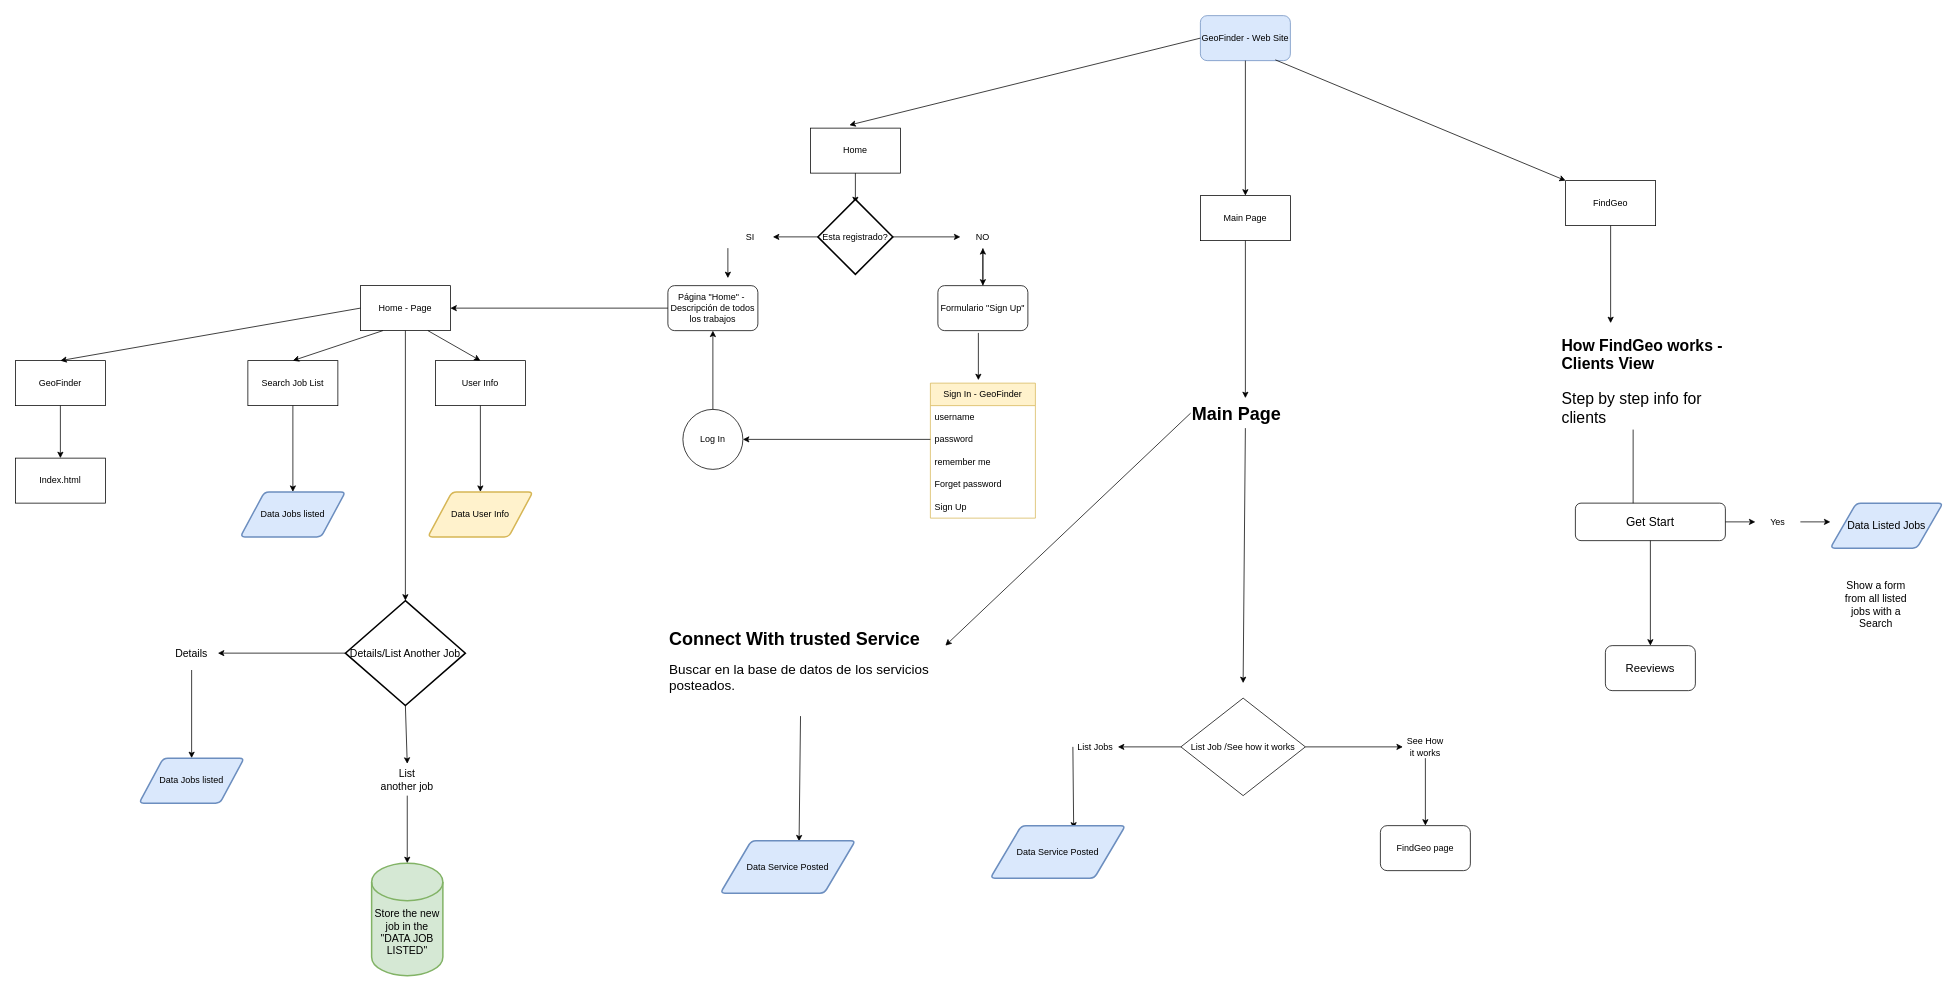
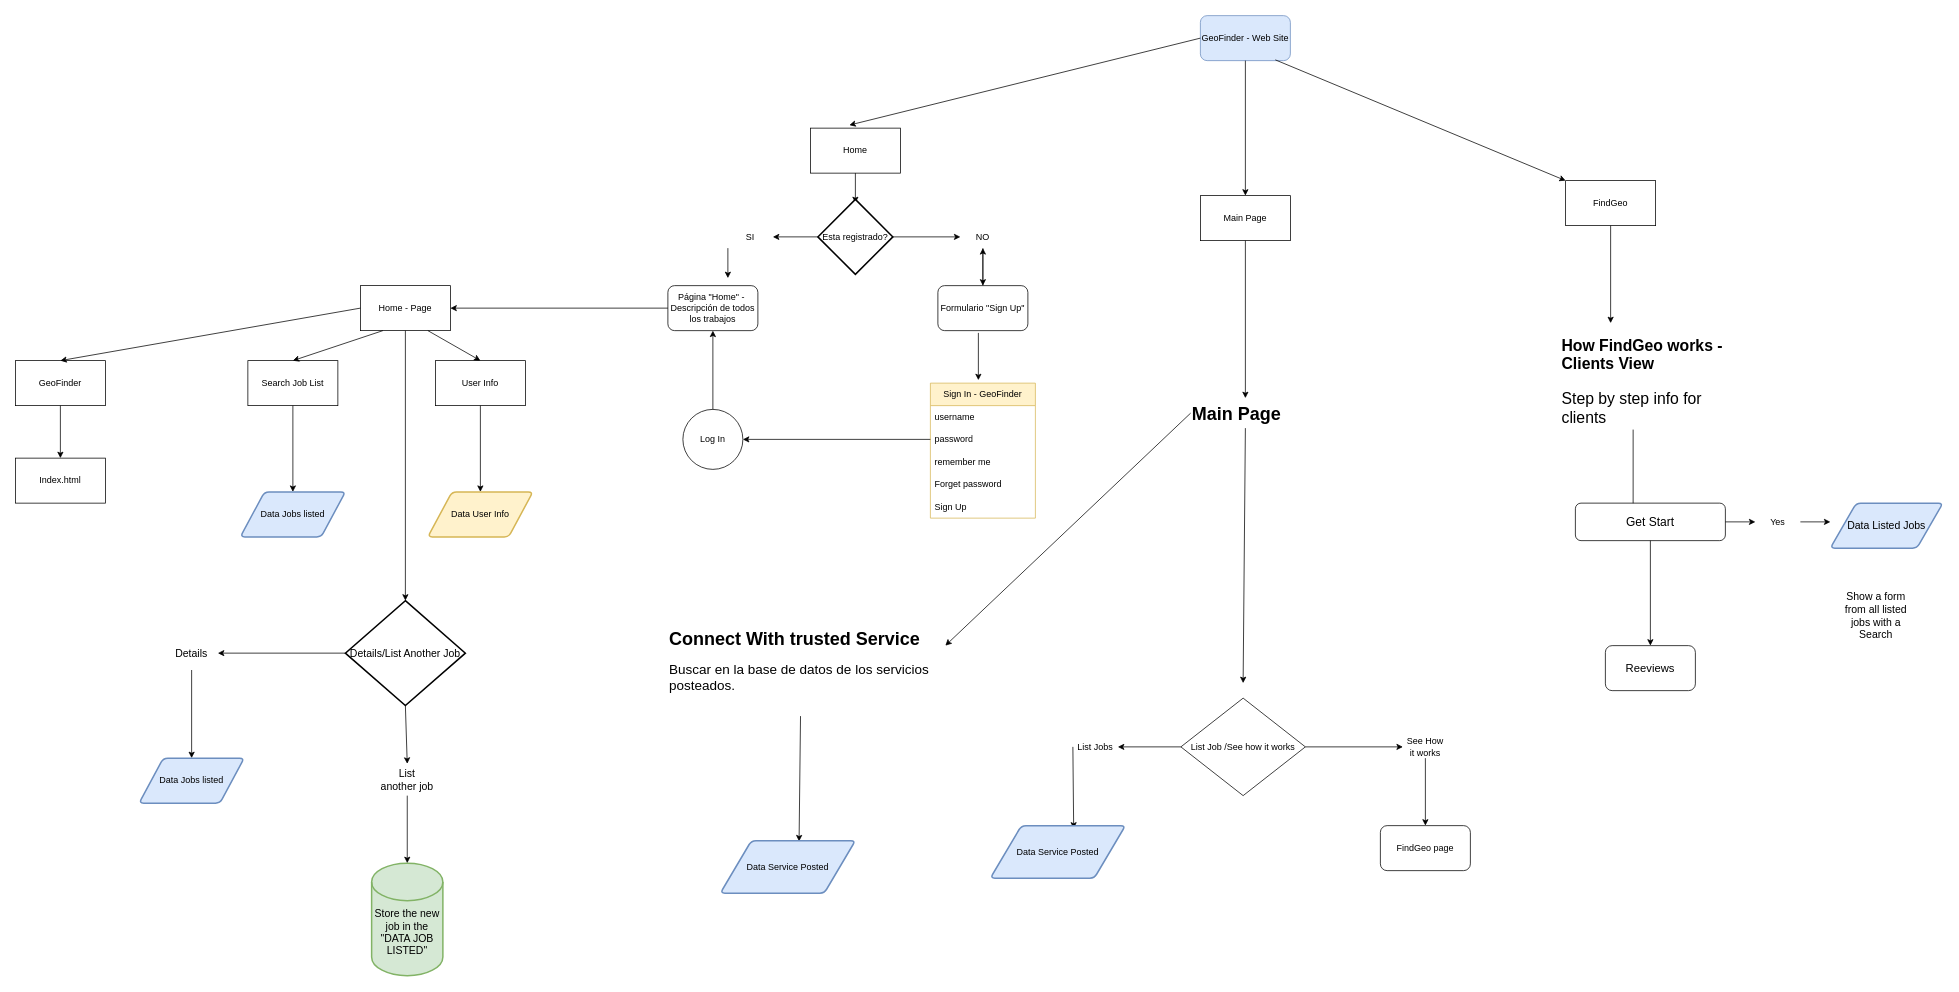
node "Show a form from all listed jobs with a Search": moved (1876, 604) -> (1876, 615)
